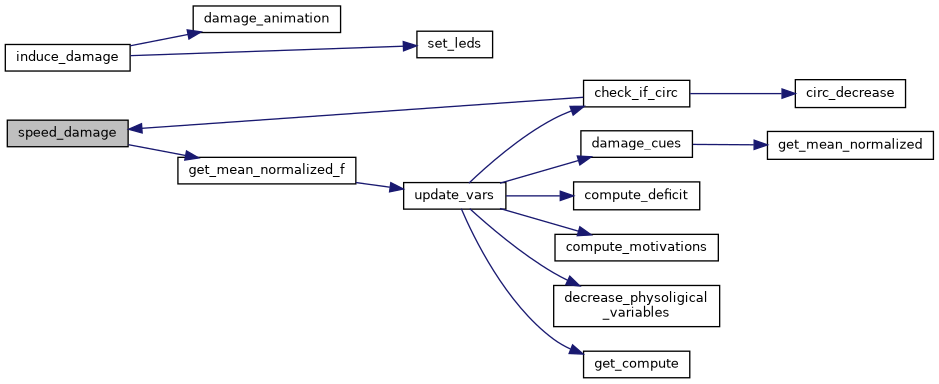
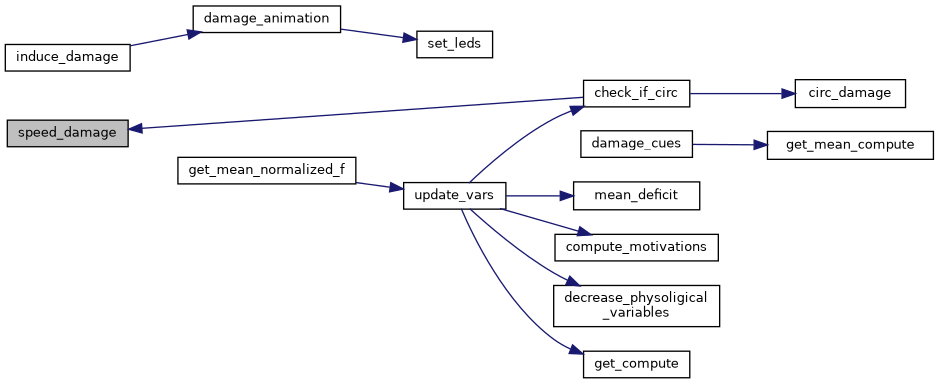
edge "induce_damage" -> "set_leds": now "damage_animation" -> "set_leds"
node "circ_decrease": label "circ_decrease" -> "circ_damage"
node "get_mean_normalized": label "get_mean_normalized" -> "get_mean_compute"
edge "speed_damage" -> "get_mean_normalized_f": removed
edge "update_vars" -> "damage_cues": removed
node "compute_deficit": label "compute_deficit" -> "mean_deficit"
